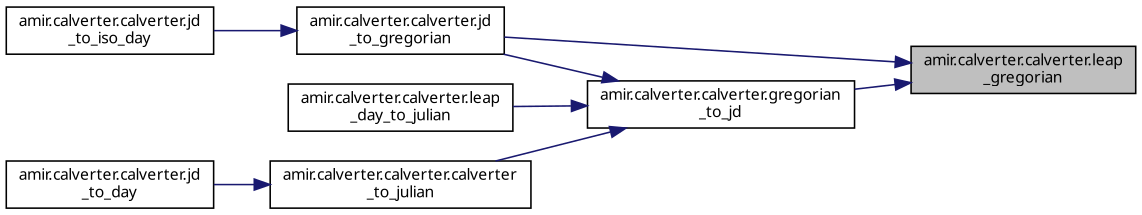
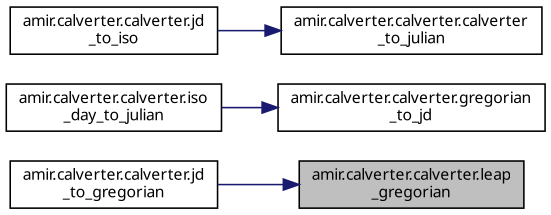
node "amir.calverter.calverter.jd _to_iso_day": removed
edge "amir.calverter.calverter.jd _to_gregorian" -> "amir.calverter.calverter.gregorian _to_jd": removed
edge "amir.calverter.calverter.gregorian _to_jd" -> "amir.calverter.calverter.leap _gregorian": removed
node "amir.calverter.calverter.leap _day_to_julian": label "amir.calverter.calverter.leap _day_to_julian" -> "amir.calverter.calverter.iso _day_to_julian"
edge "amir.calverter.calverter.calverter _to_julian" -> "amir.calverter.calverter.gregorian _to_jd": removed
node "amir.calverter.calverter.jd _to_day": label "amir.calverter.calverter.jd _to_day" -> "amir.calverter.calverter.jd _to_iso"
